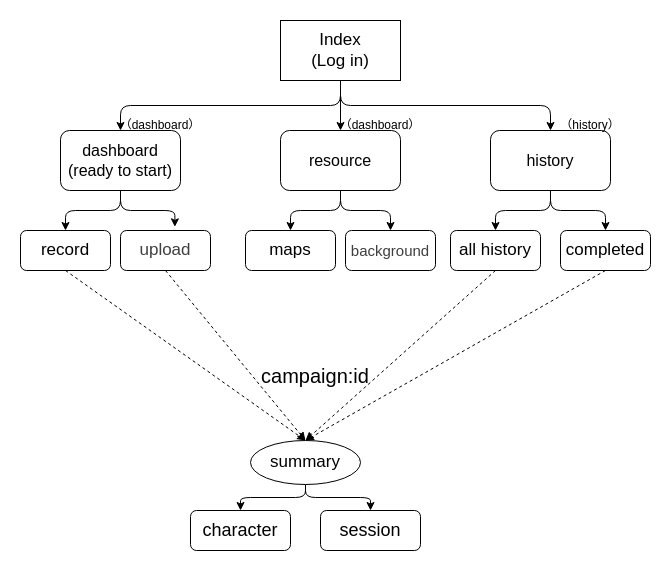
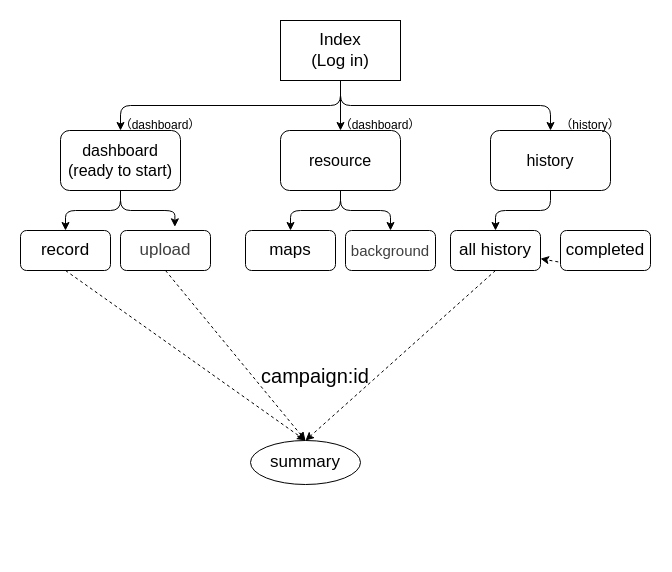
edge "history" -> "completed": removed
edge "completed" -> "summary": now "completed" -> "all history"
edge "summary" -> "character": removed
edge "summary" -> "session": removed
node "character": removed
node "session": removed
